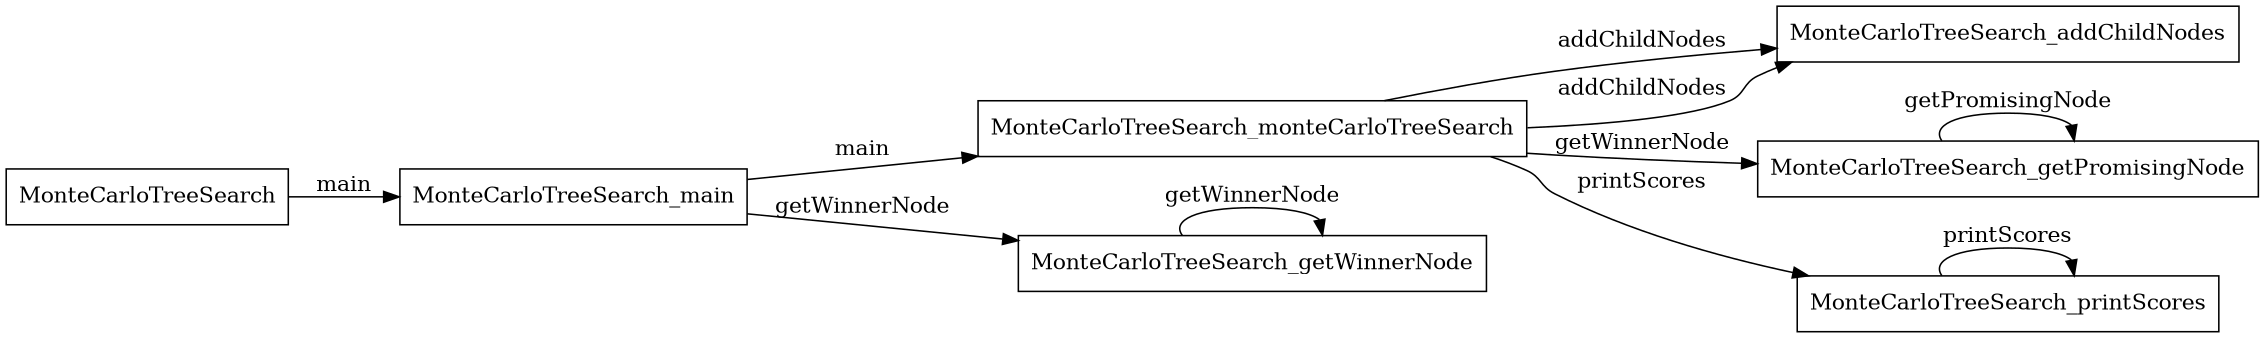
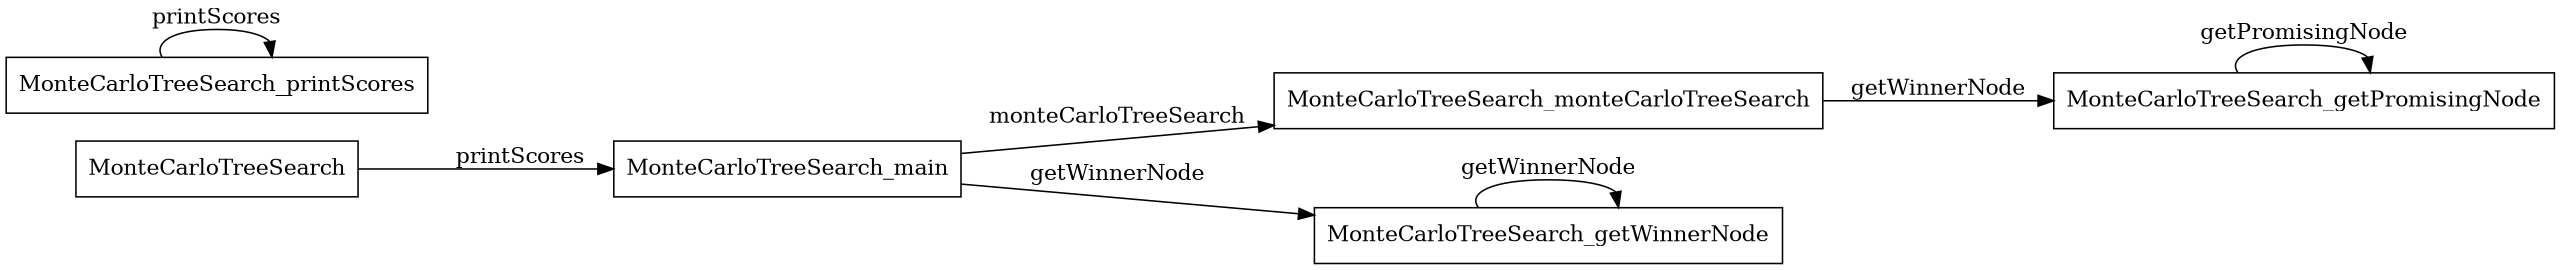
node "MonteCarloTreeSearch_addChildNodes": removed
edge "MonteCarloTreeSearch_main" -> "MonteCarloTreeSearch_monteCarloTreeSearch": label "main" -> "monteCarloTreeSearch"
edge "MonteCarloTreeSearch" -> "MonteCarloTreeSearch_main": label "main" -> "printScores"
edge "MonteCarloTreeSearch_monteCarloTreeSearch" -> "MonteCarloTreeSearch_printScores": removed, label "printScores"
